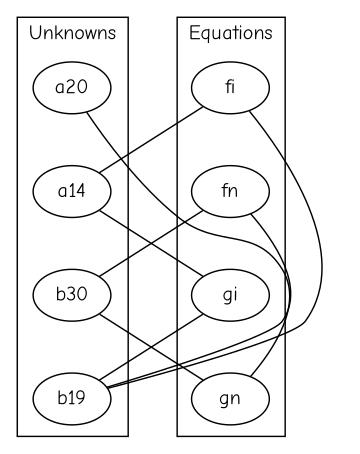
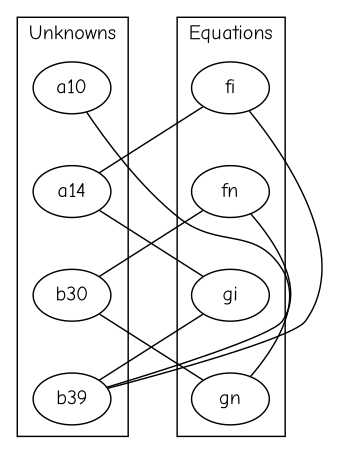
node "a20": label "a20" -> "a10"
node "b19": label "b19" -> "b39"
